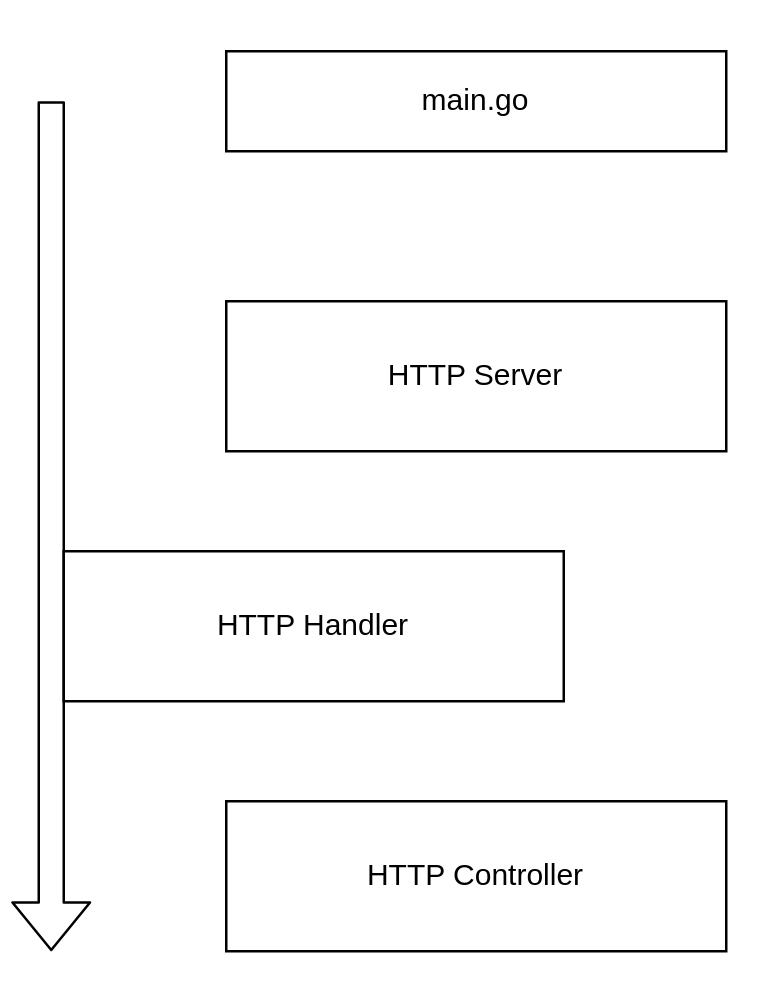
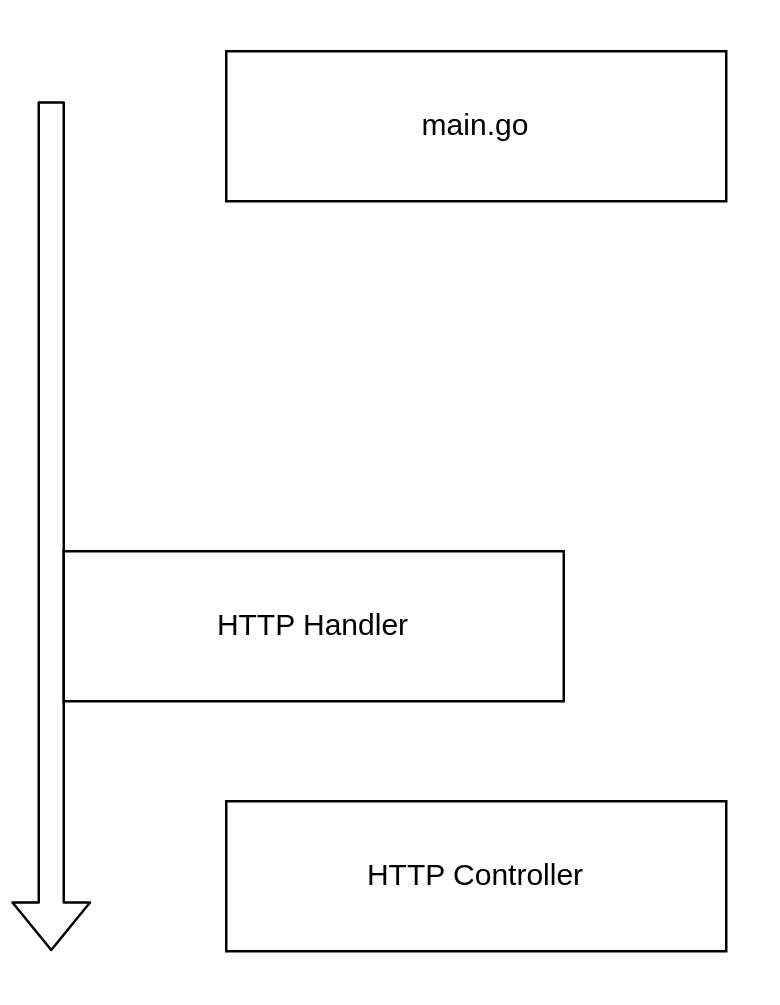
node "main.go": size 500x100 -> 500x150
node "HTTP Server": removed
